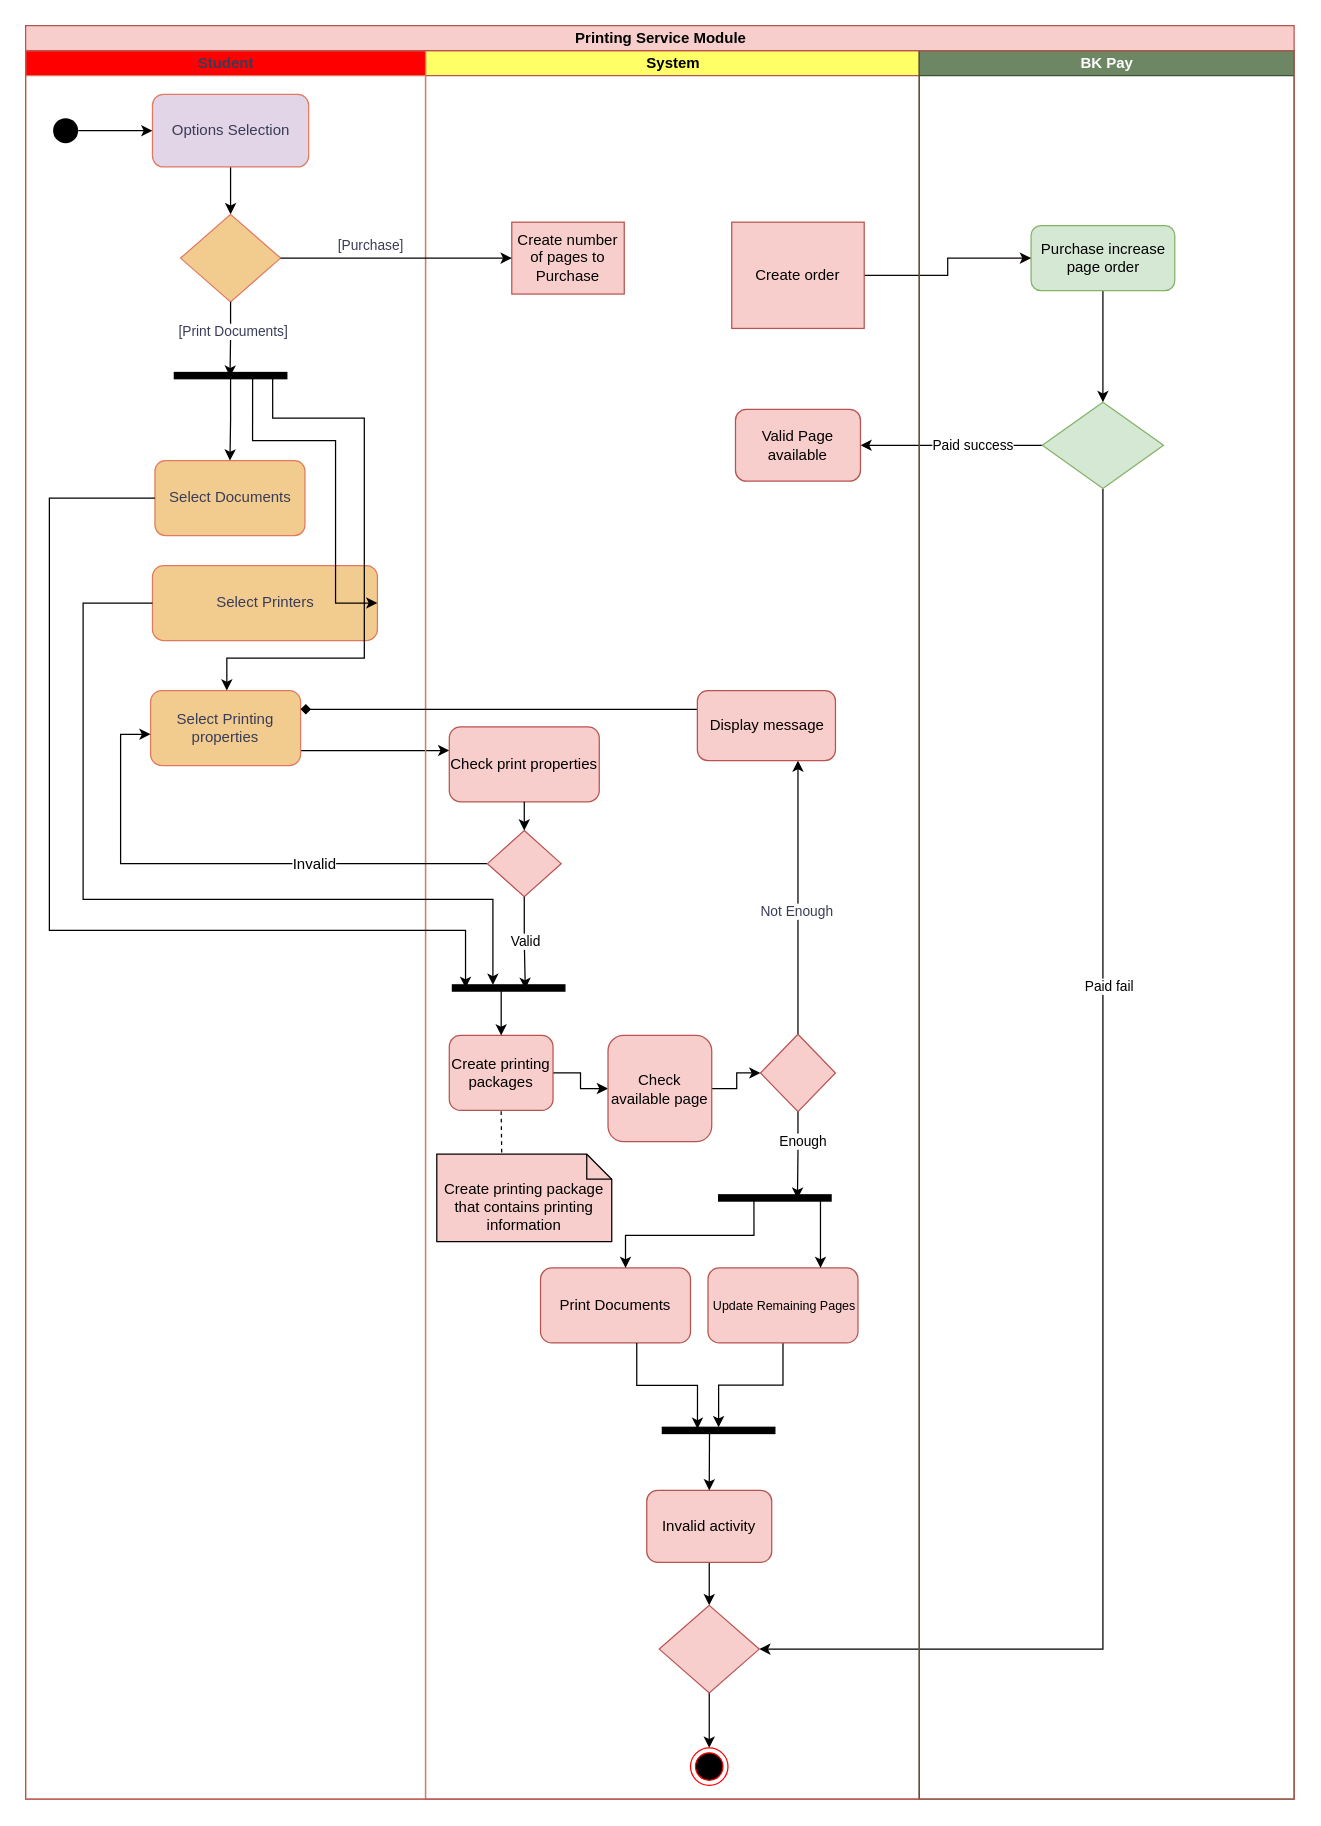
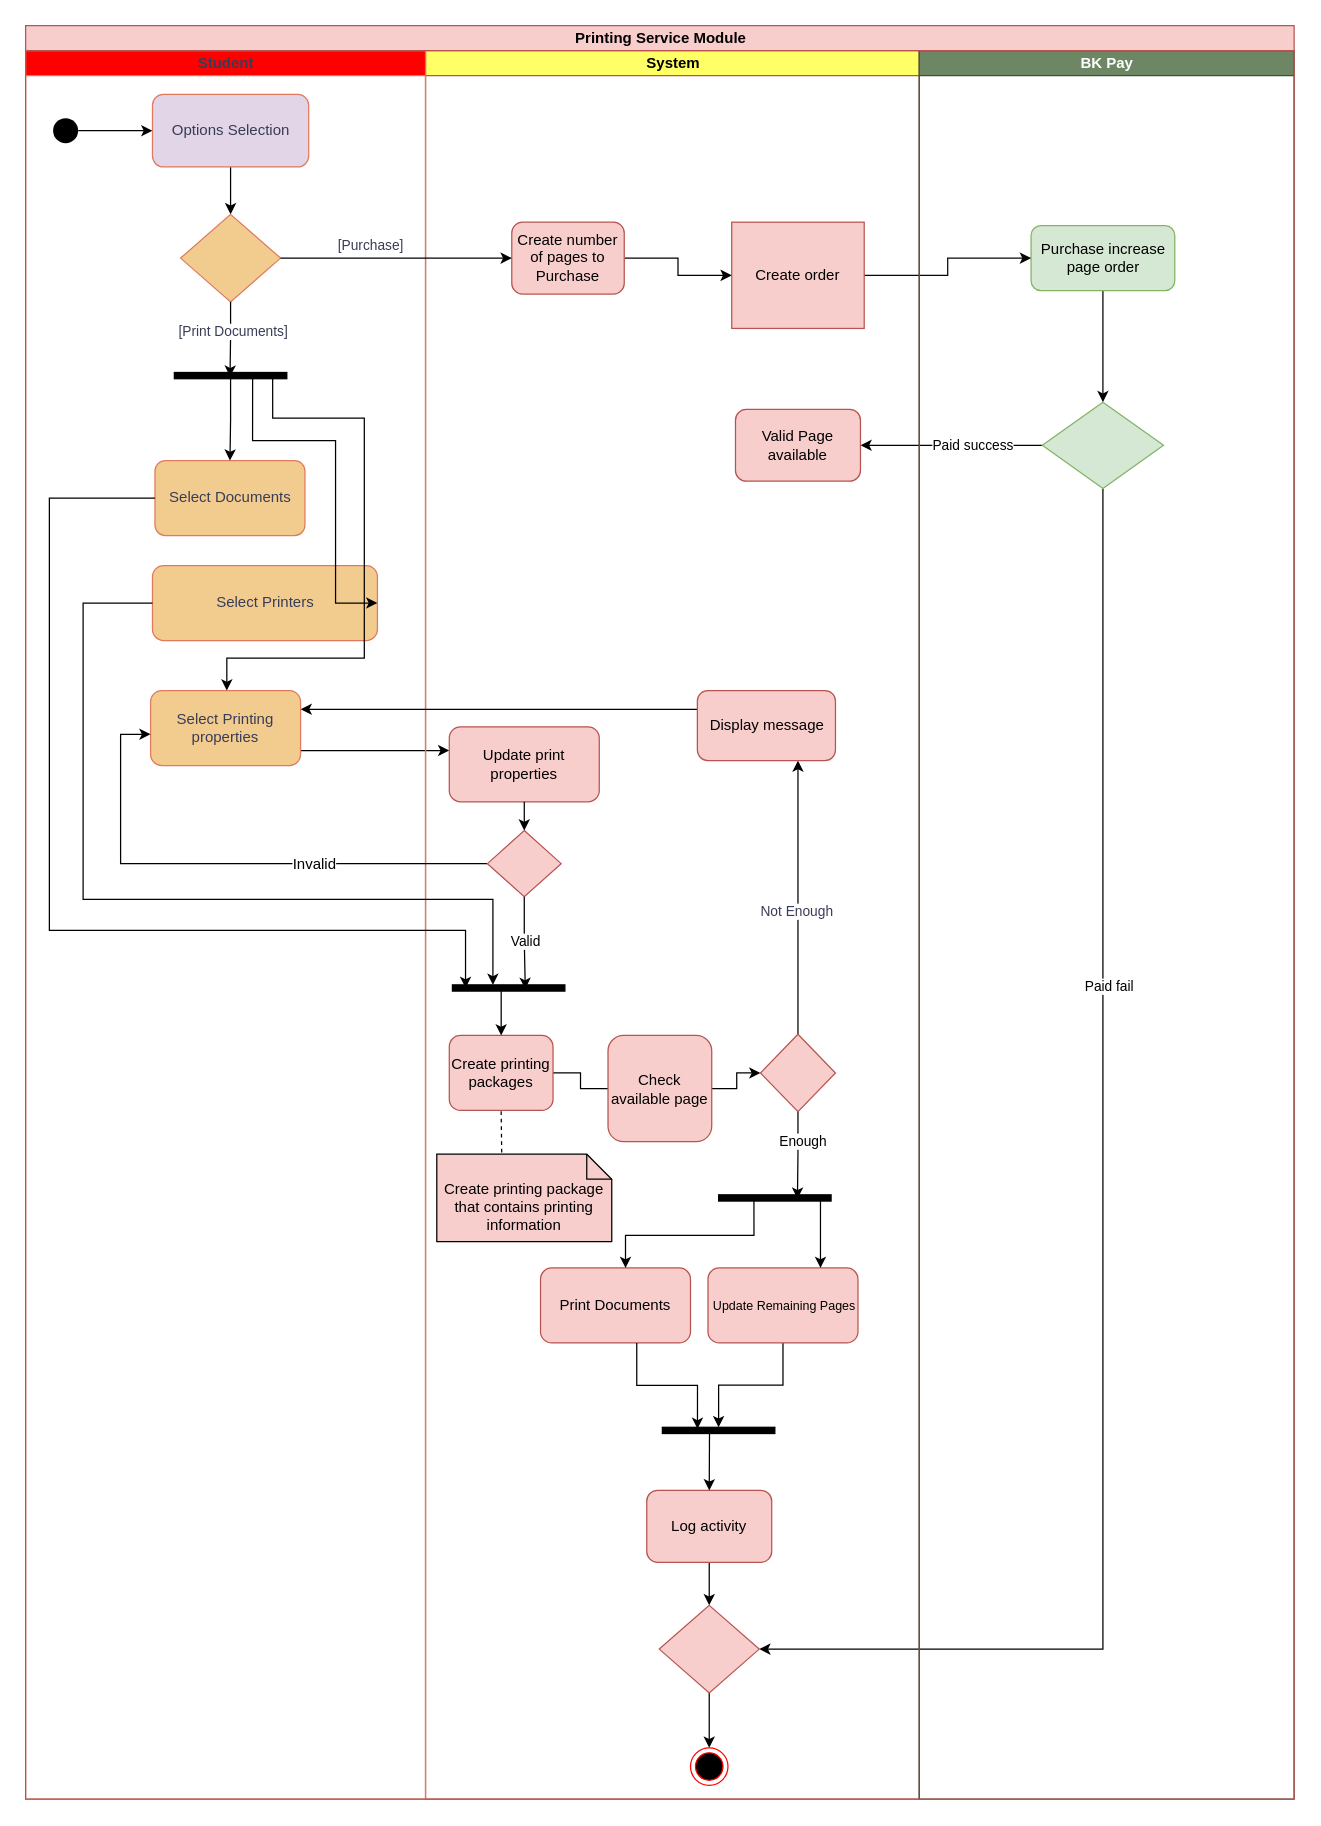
node "Create number of pages to Purchase": shape rectangle -> rounded rectangle
edge "Create number of pages to Purchase" -> "Create order": added
edge "Display message" -> "Select Printing properties": arrowhead diamond -> classic
node "Check print properties": label "Check print properties" -> "Update print properties"
edge "Create printing packages" -> "Check available page": arrowhead classic -> none
node "Invalid activity": label "Invalid activity" -> "Log activity"
